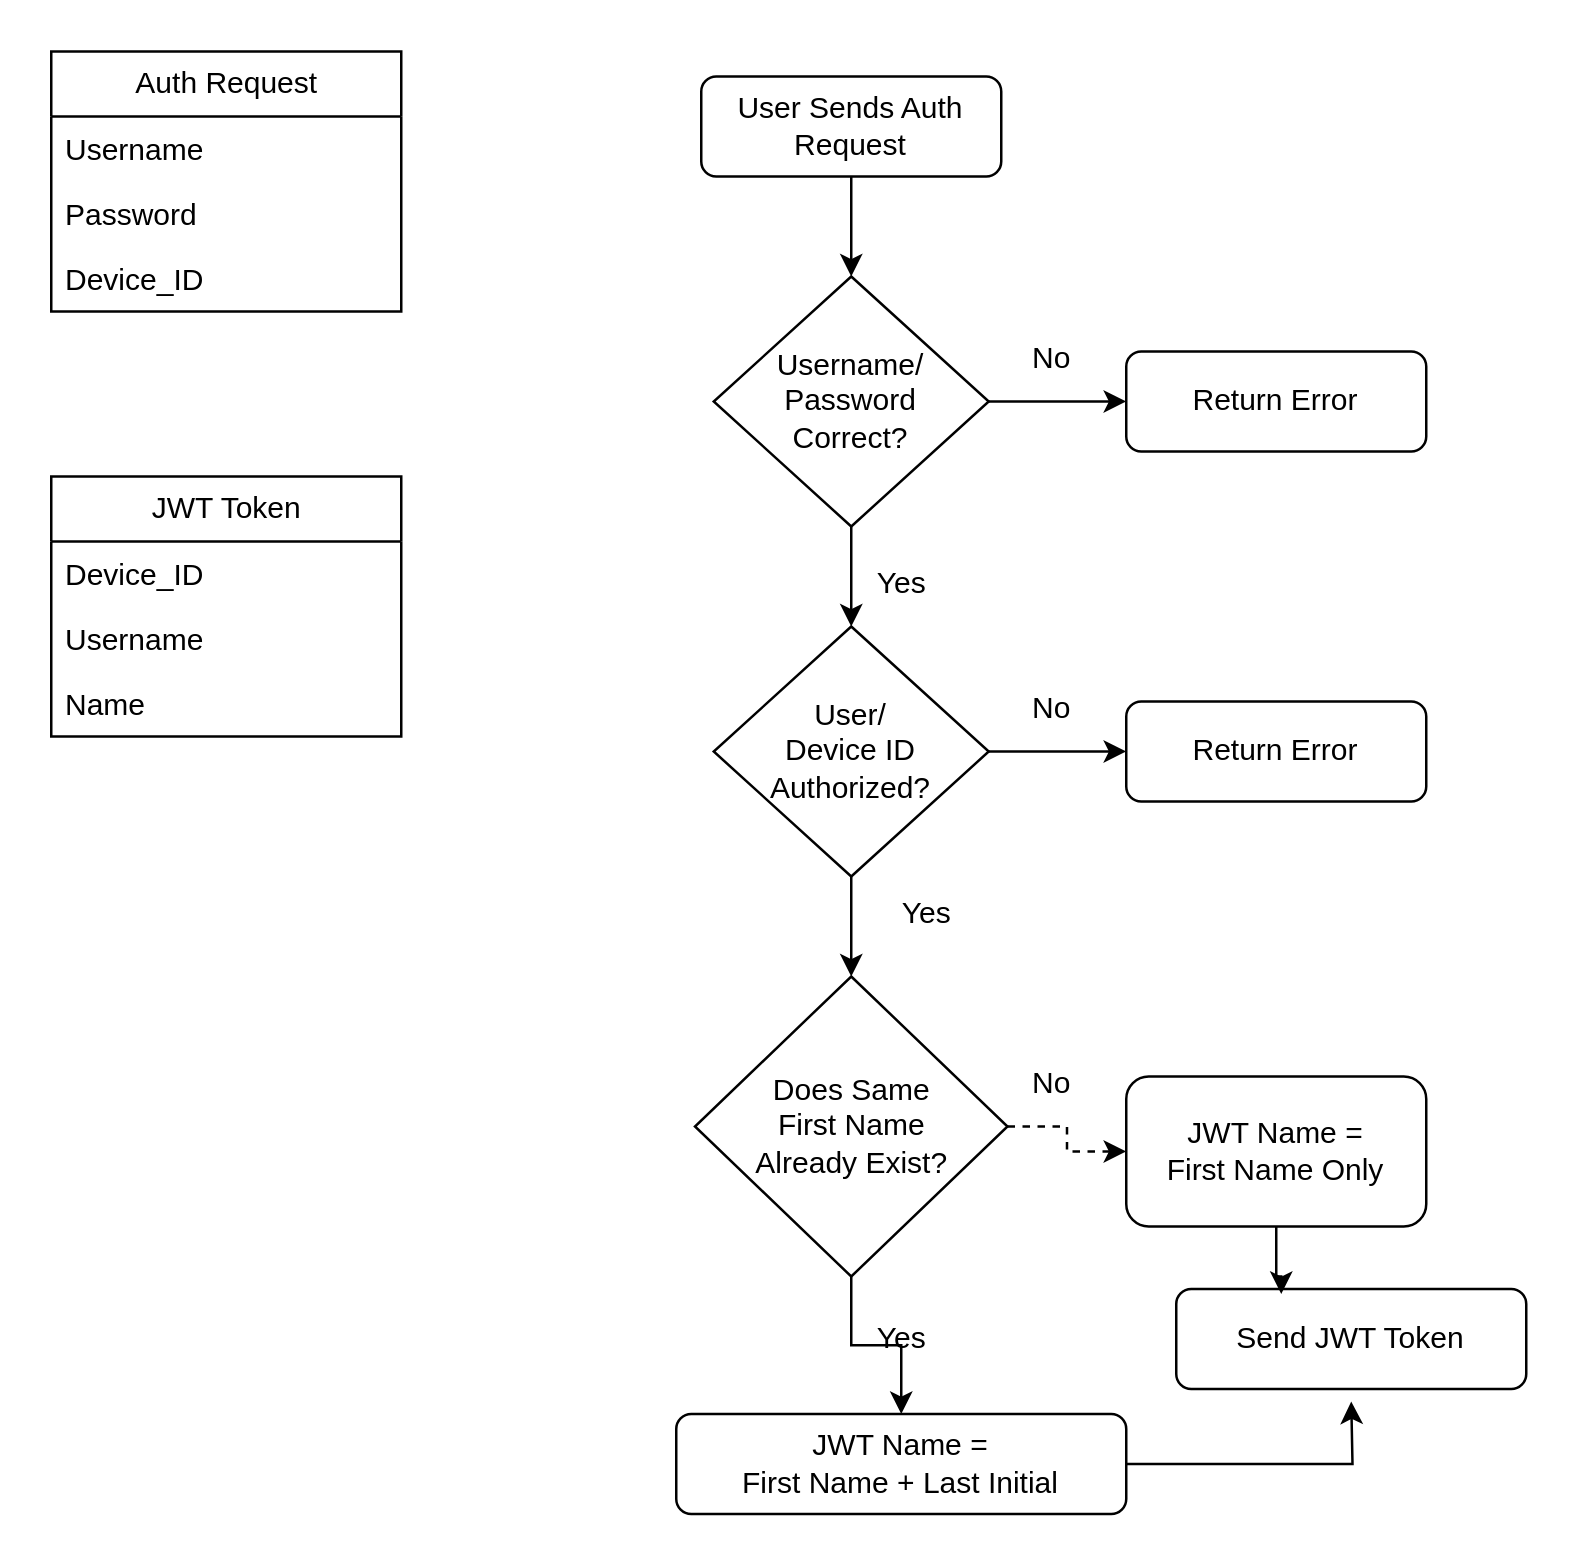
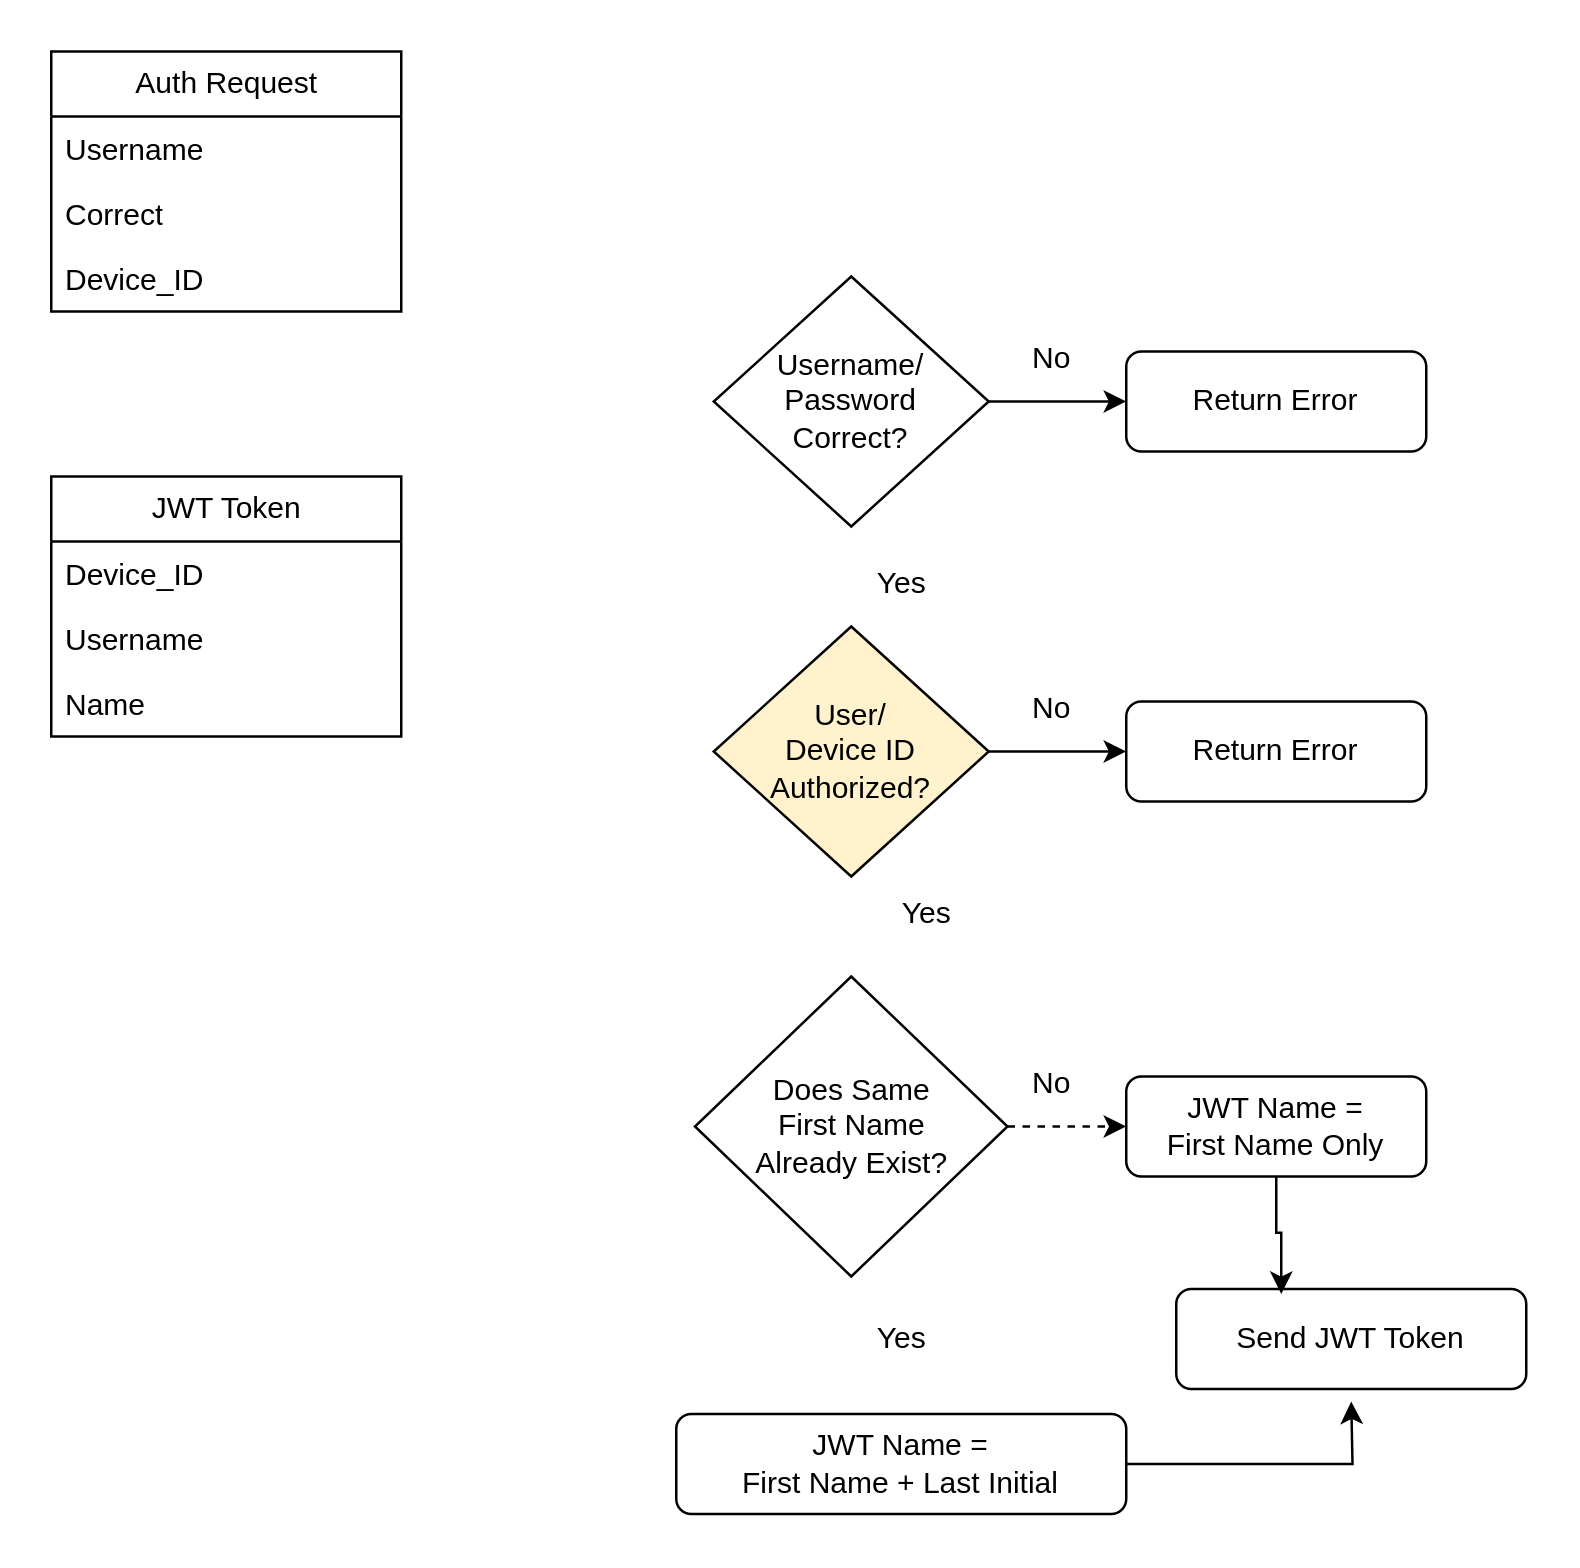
node "User Sends Auth Request": removed
node "Password": label "Password" -> "Correct"
edge "User Sends Auth Request" -> "Username/ Password Correct?": removed
edge "Username/ Password Correct?" -> "User/ Device ID Authorized?": removed
node "User/ Device ID Authorized?": fillcolor #ffffff -> #fff2cc
edge "User/ Device ID Authorized?" -> "Does Same First Name Already Exist?": removed
node "JWT Name = First Name Only": size 300x150 -> 300x100
edge "Does Same First Name Already Exist?" -> "JWT Name = First Name + Last Initial": removed
